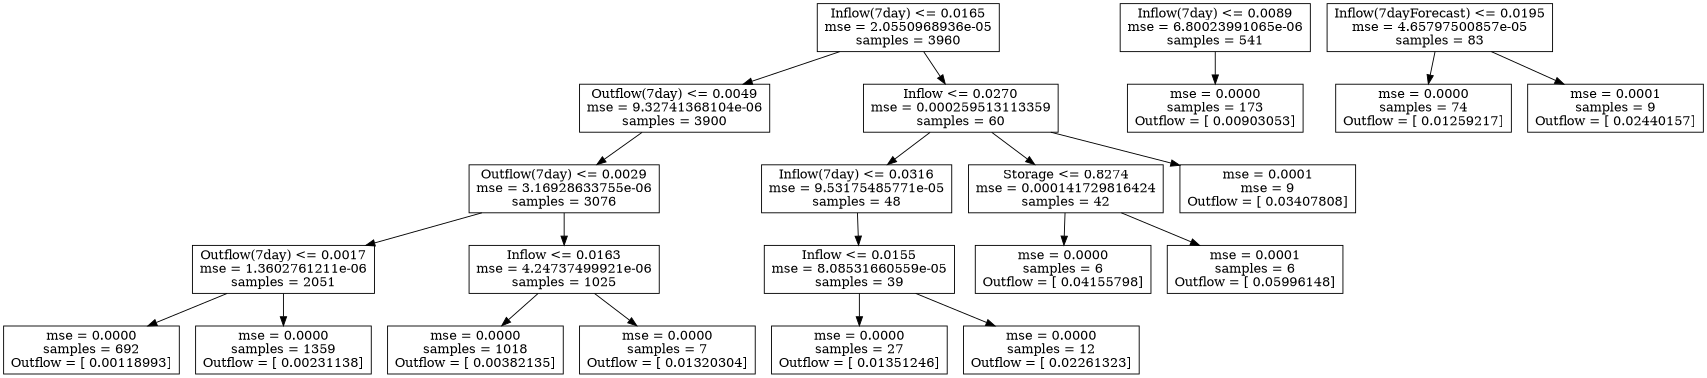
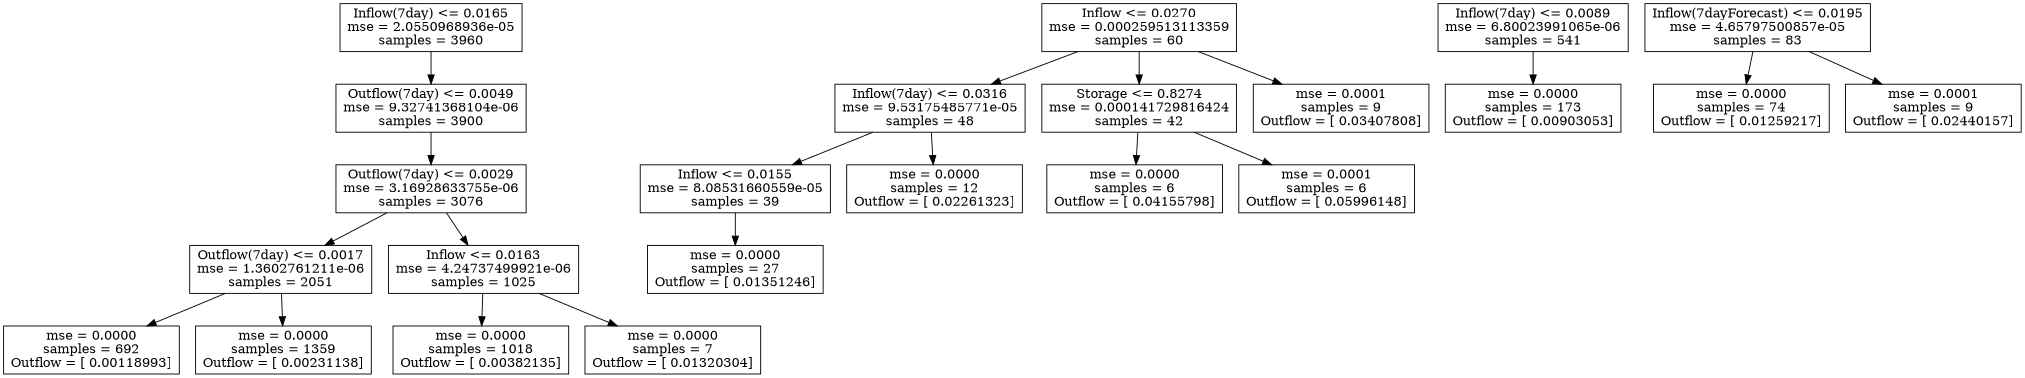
edge "Inflow(7day) <= 0.0165 mse = 2.0550968936e-05 samples = 3960" -> "Inflow <= 0.0270 mse = 0.000259513113359 samples = 60": removed
node "mse = 0.0001 mse = 9 Outflow = [ 0.03407808]": label "mse = 0.0001 mse = 9 Outflow = [ 0.03407808]" -> "mse = 0.0001 samples = 9 Outflow = [ 0.03407808]"
edge "Inflow <= 0.0155 mse = 8.08531660559e-05 samples = 39" -> "mse = 0.0000 samples = 12 Outflow = [ 0.02261323]": now "Inflow(7day) <= 0.0316 mse = 9.53175485771e-05 samples = 48" -> "mse = 0.0000 samples = 12 Outflow = [ 0.02261323]"
